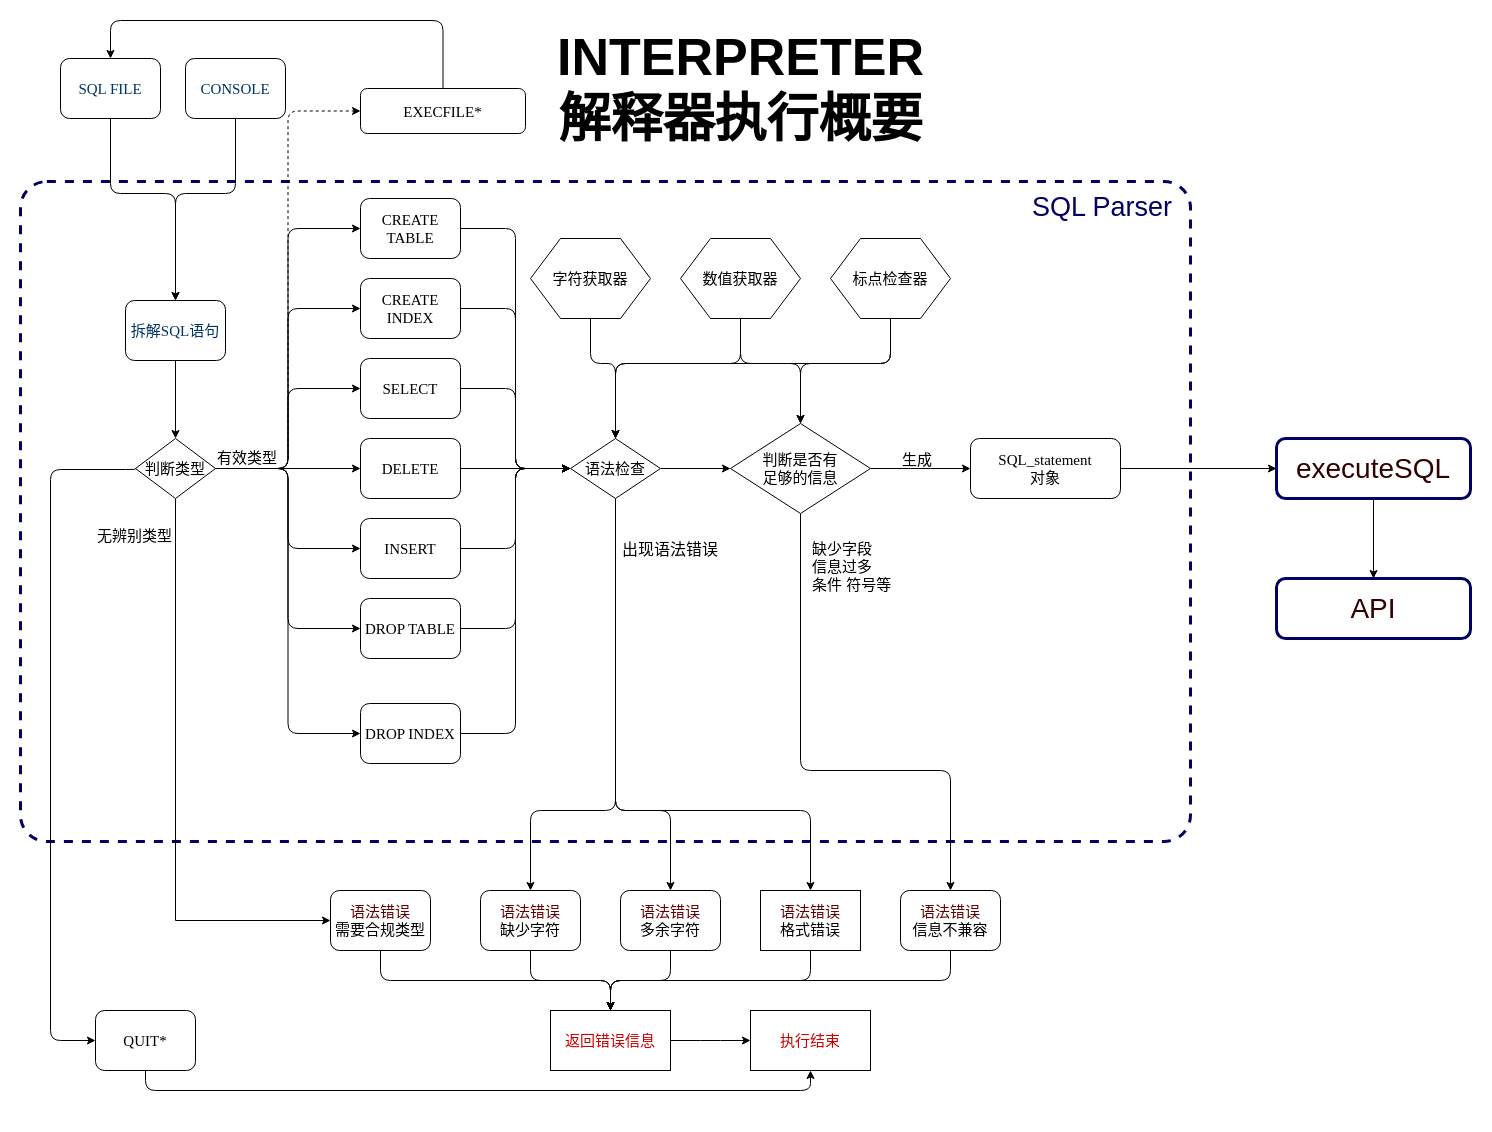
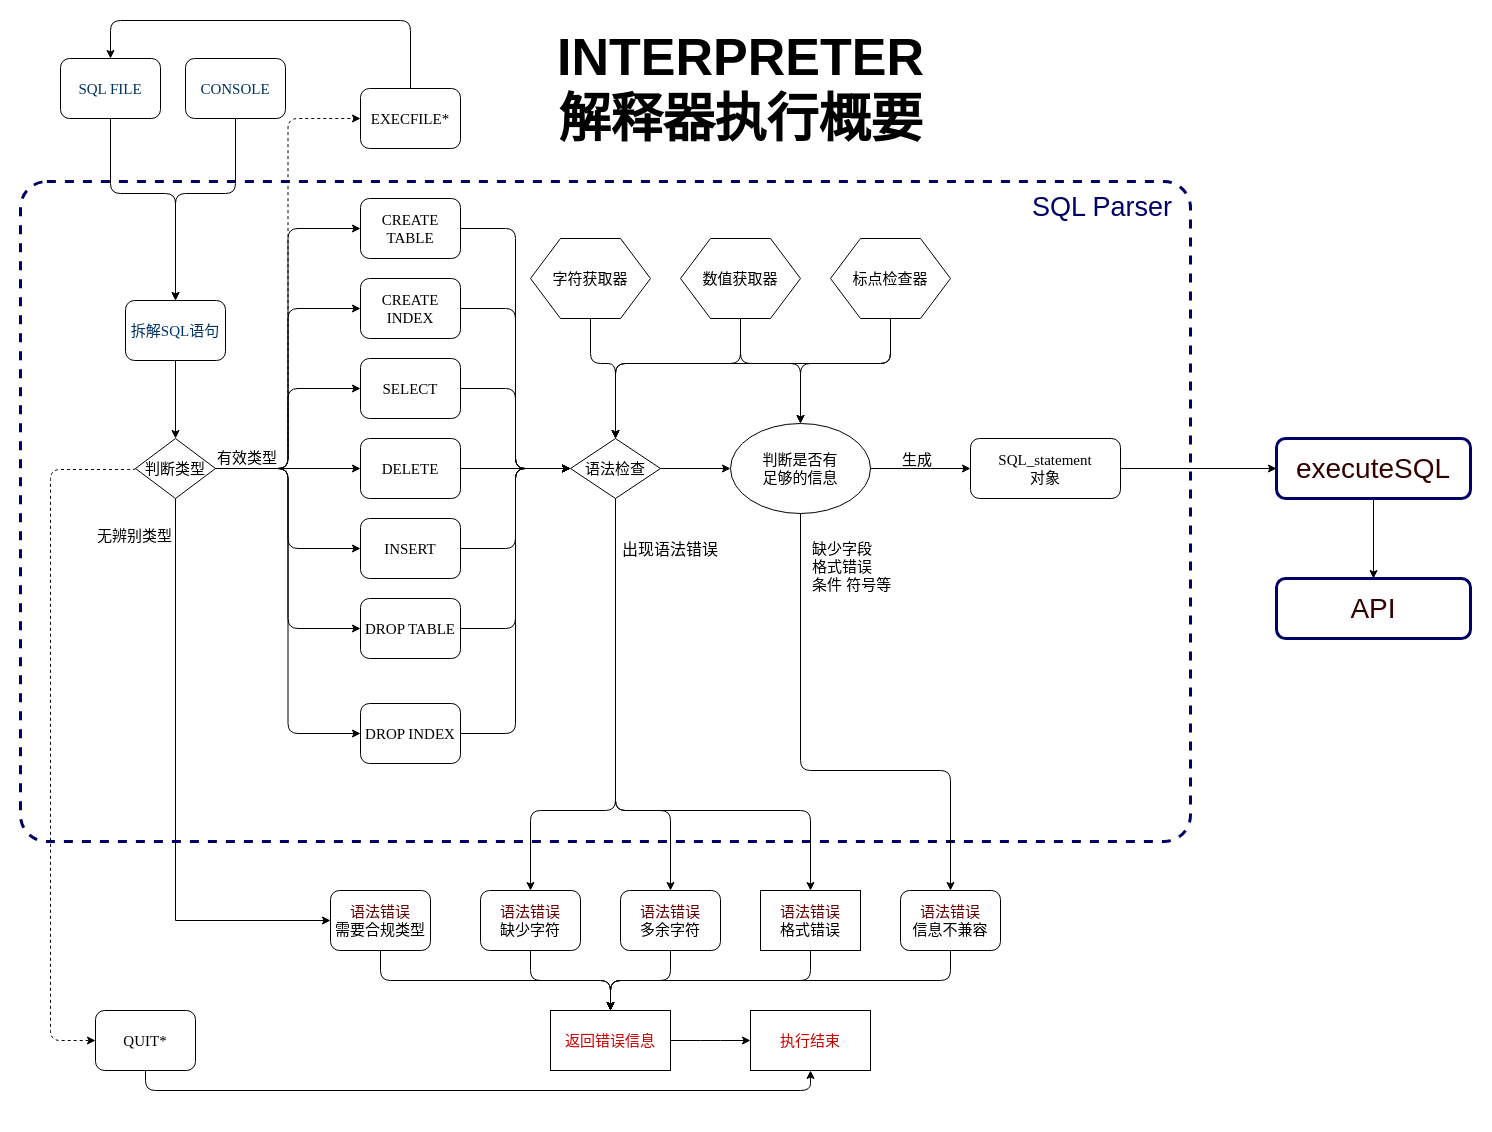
node "EXECFILE*": size 165x45 -> 100x60
node "判断是否有 足够的信息": shape diamond -> ellipse
node "缺少字段信息过多条件 符号等": label "缺少字段信息过多条件 符号等" -> "缺少字段格式错误条件 符号等"
edge "判断类型" -> "QUIT*": style solid -> dashed
